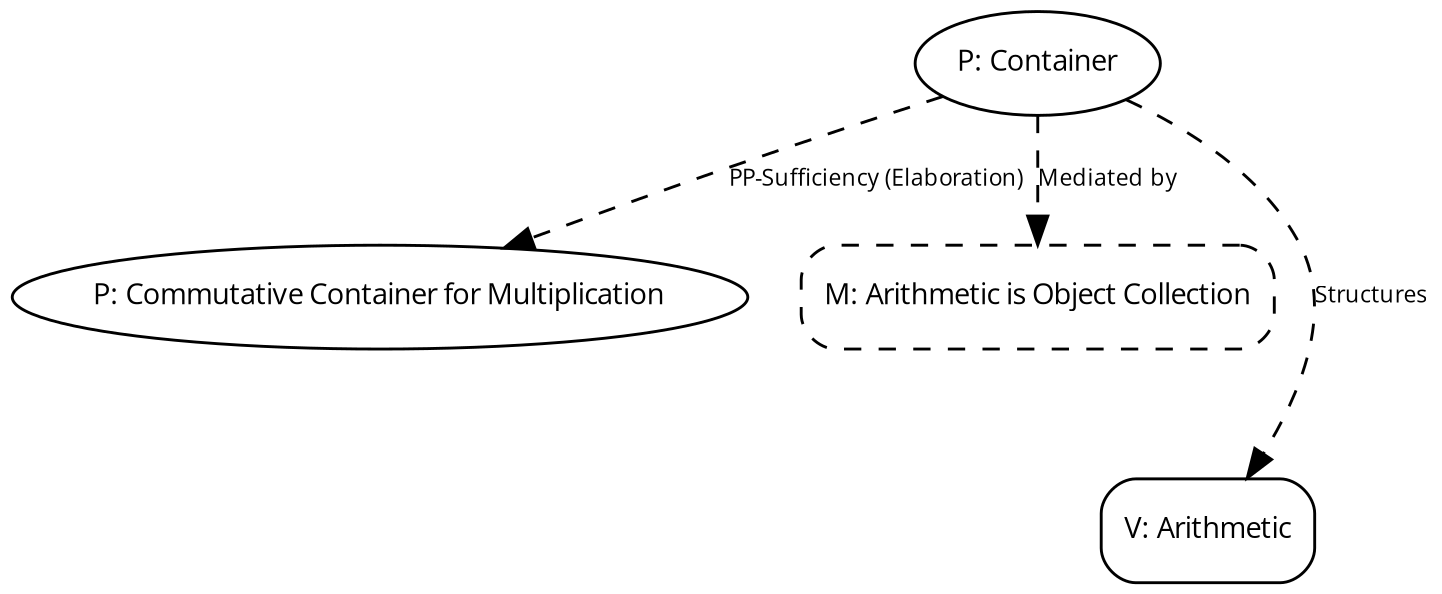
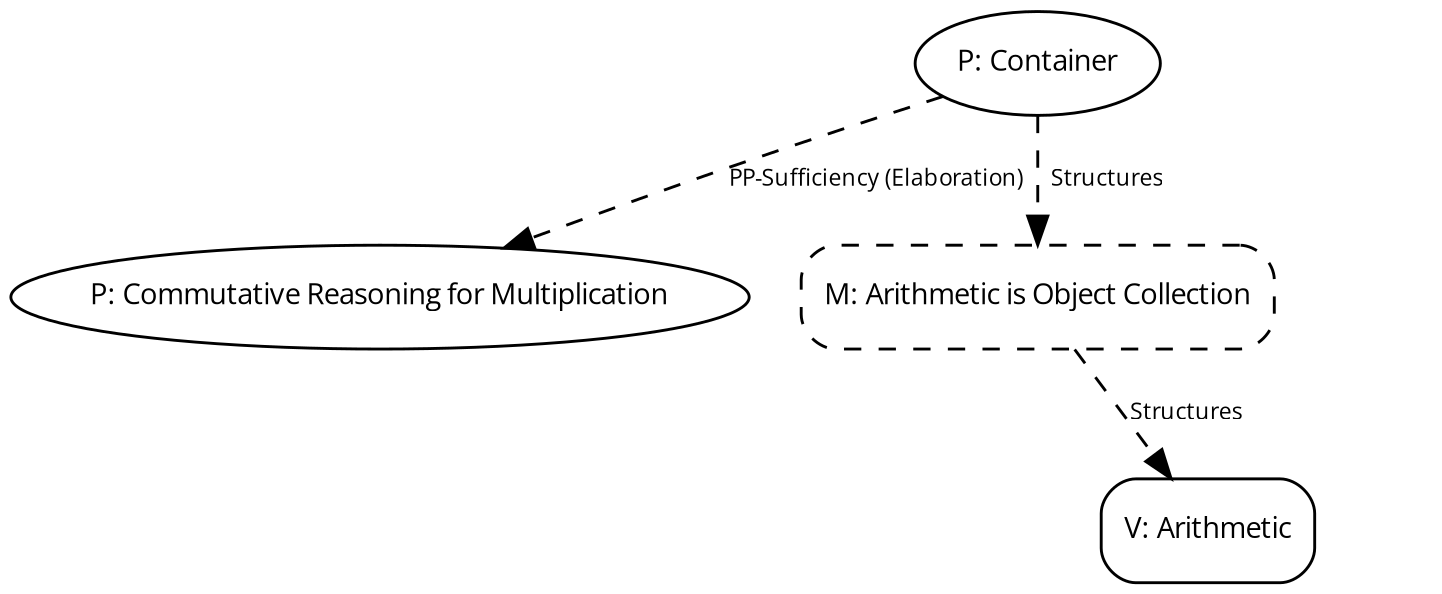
edge "P: Container" -> "M: Arithmetic is Object Collection": label "Mediated by" -> "Structures"
edge "P: Container" -> "V: Arithmetic": now "M: Arithmetic is Object Collection" -> "V: Arithmetic"
node "P: Commutative Container for Multiplication": label "P: Commutative Container for Multiplication" -> "P: Commutative Reasoning for Multiplication"
